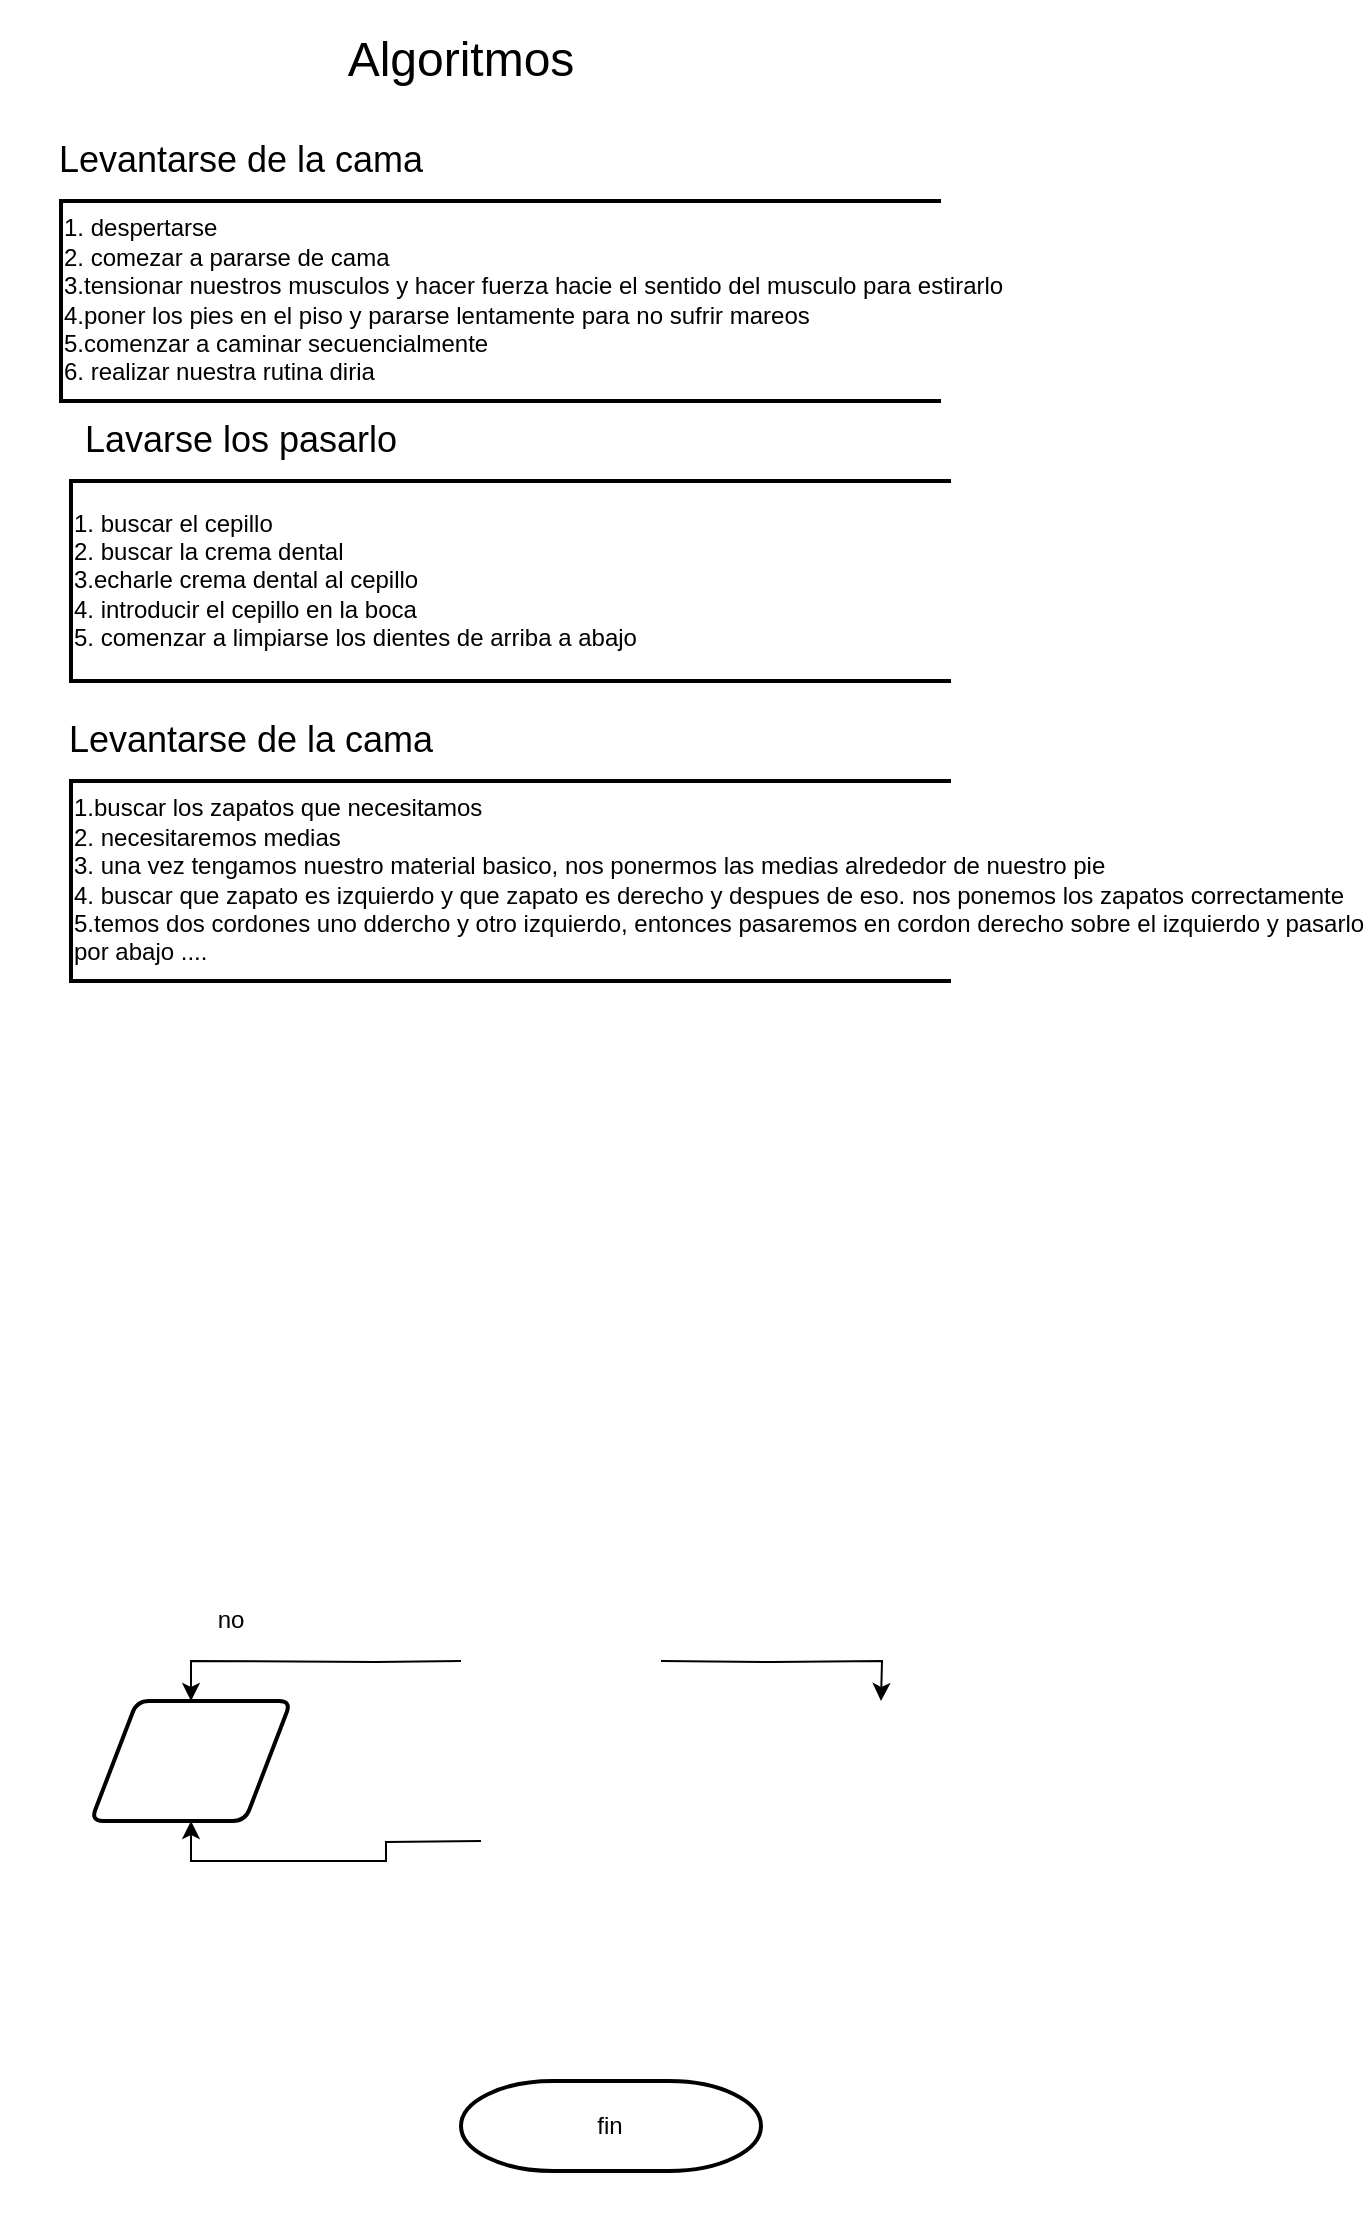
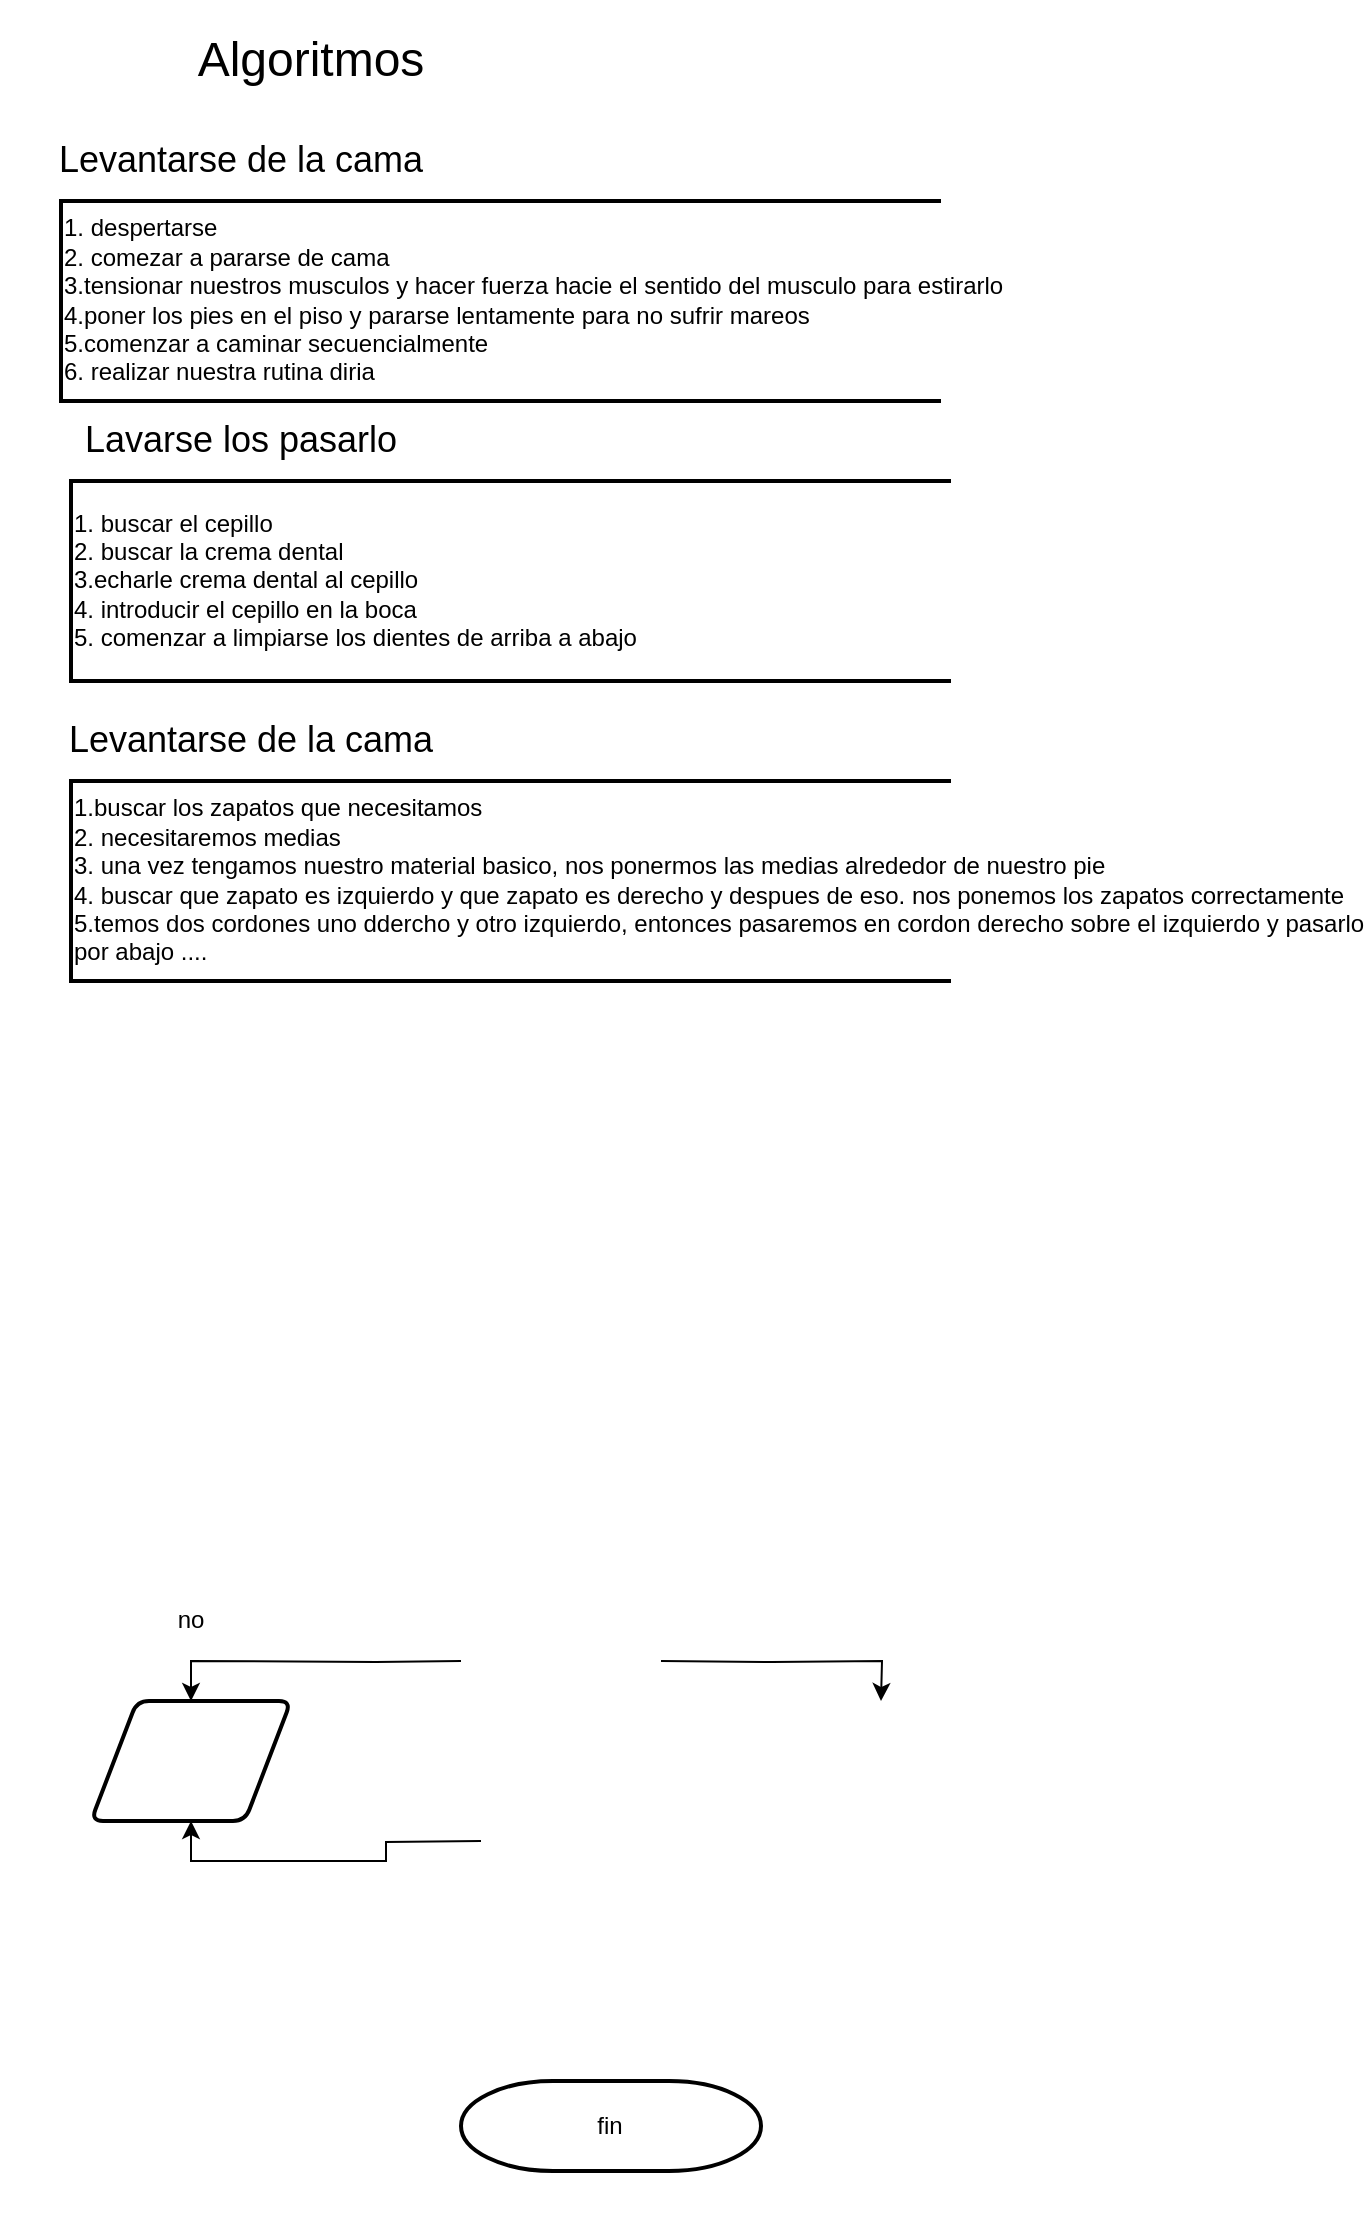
node "Algoritmos": moved (461, 61) -> (311, 61)
node "no": moved (231, 1621) -> (191, 1621)
